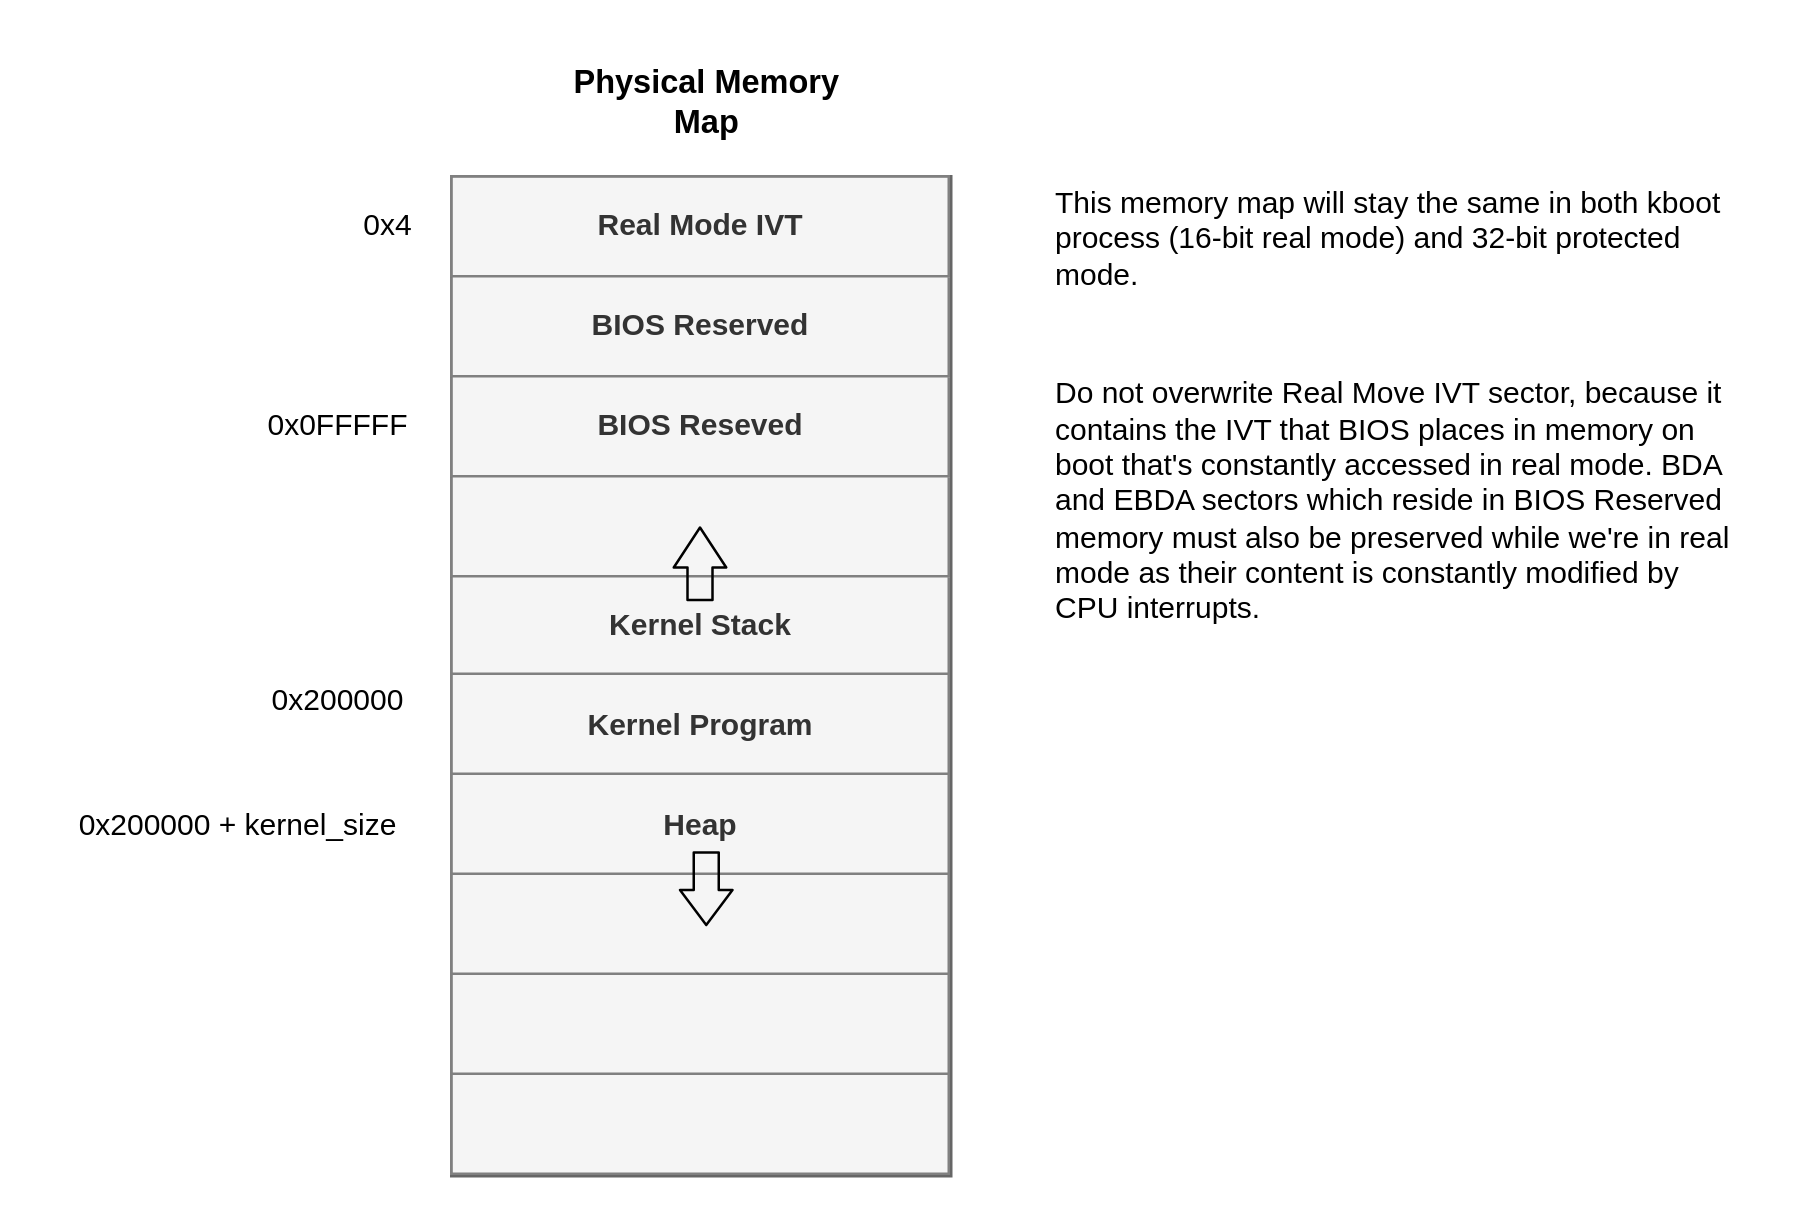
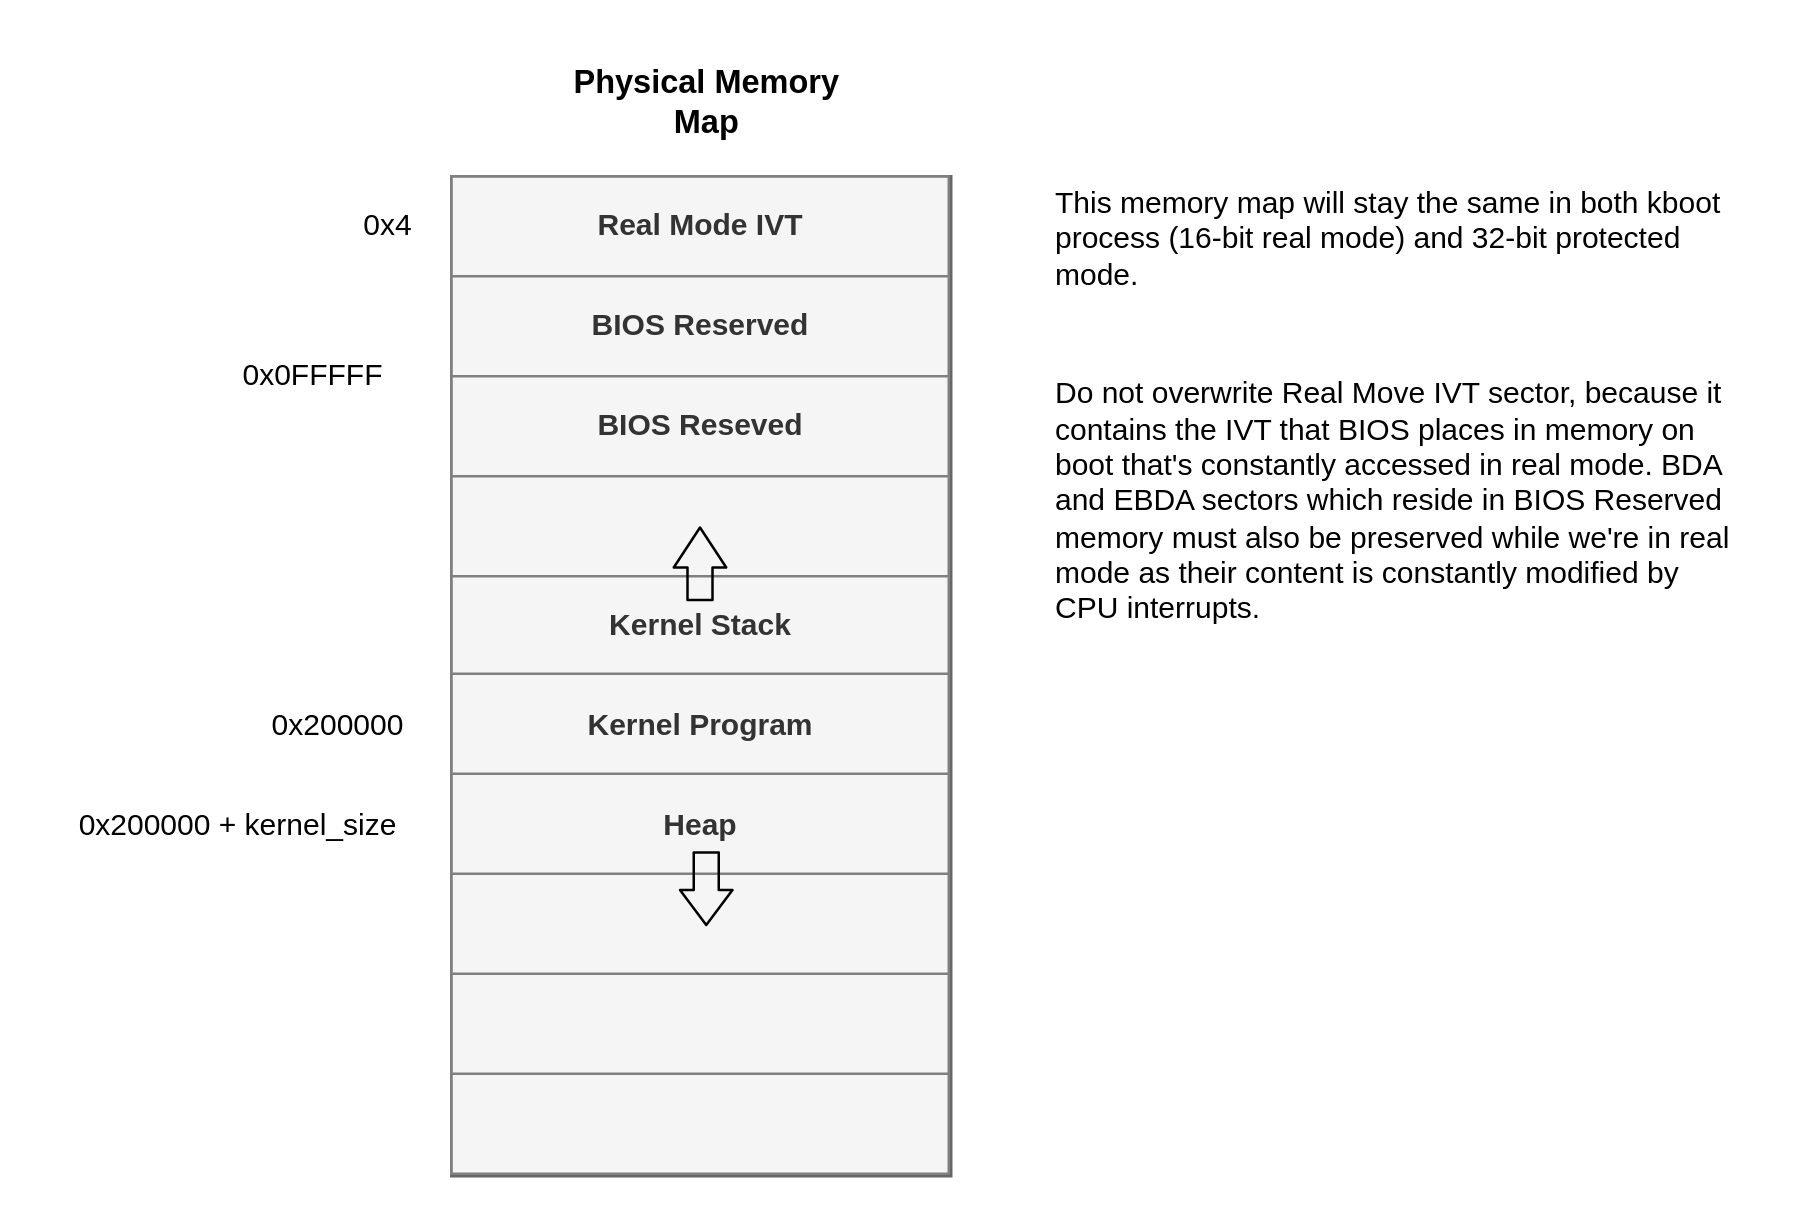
node "0x0FFFFF": moved (339, 426) -> (314, 376)
node "0x200000": moved (339, 701) -> (339, 726)
